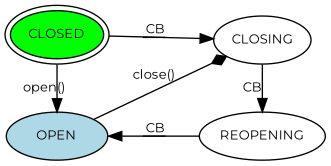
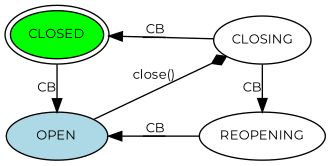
edge "CLOSED" -> "CLOSING": reversed
edge "CLOSED" -> "OPEN": label "open() " -> " CB"
